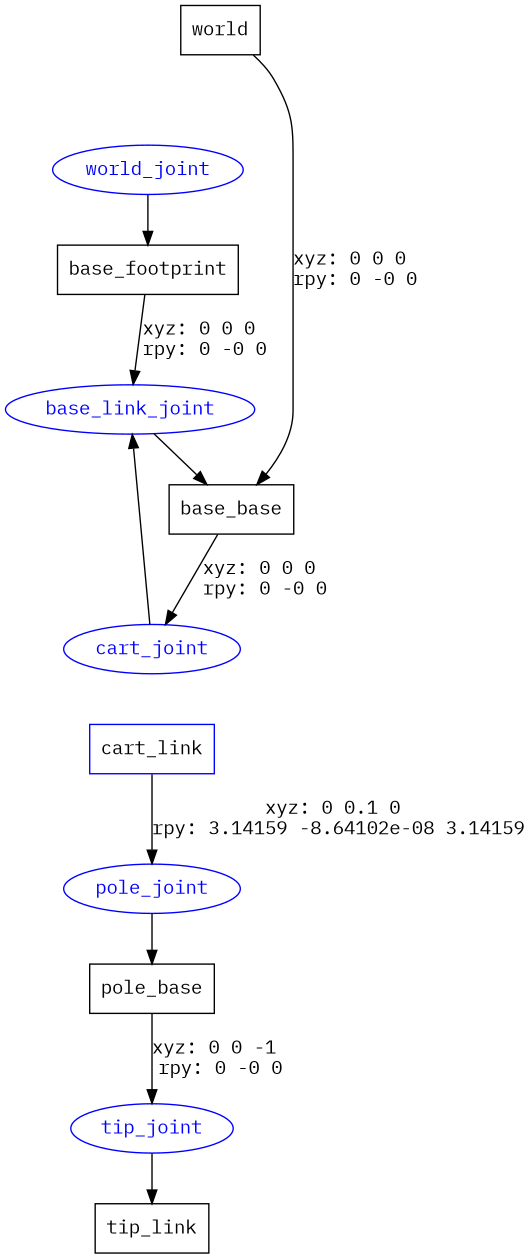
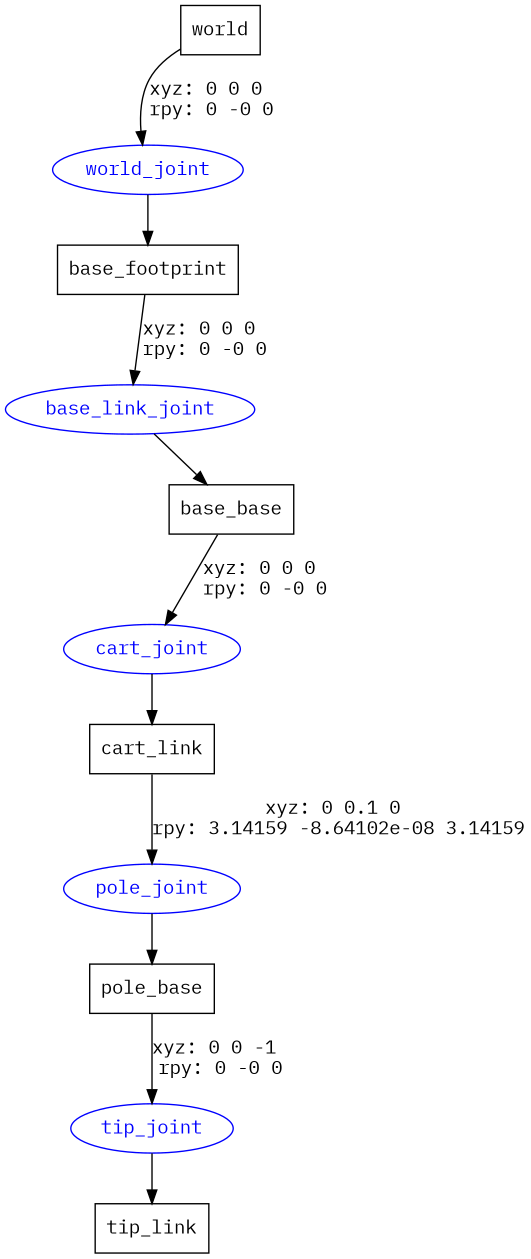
edge "world" -> "base_base": now "world" -> "world_joint"
edge "cart_joint" -> "base_link_joint": now "cart_joint" -> "cart_link"
node "cart_link": color blue -> black
